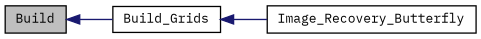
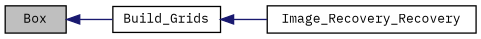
node "Build": label "Build" -> "Box"
node "Image_Recovery_Butterfly": label "Image_Recovery_Butterfly" -> "Image_Recovery_Recovery"
